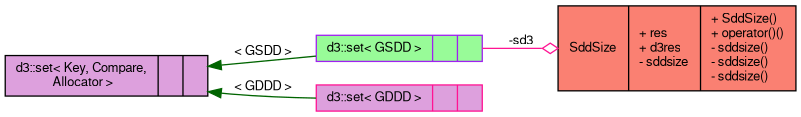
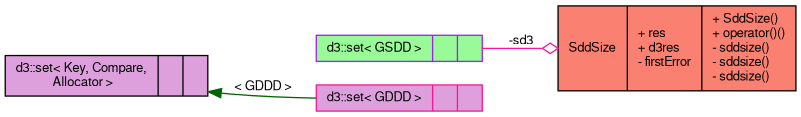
edge "d3::set< GSDD >" -> "d3::set< Key, Compare,": removed, label "< GSDD >"
node "SddSize": text "- sddsize" -> "- firstError"
